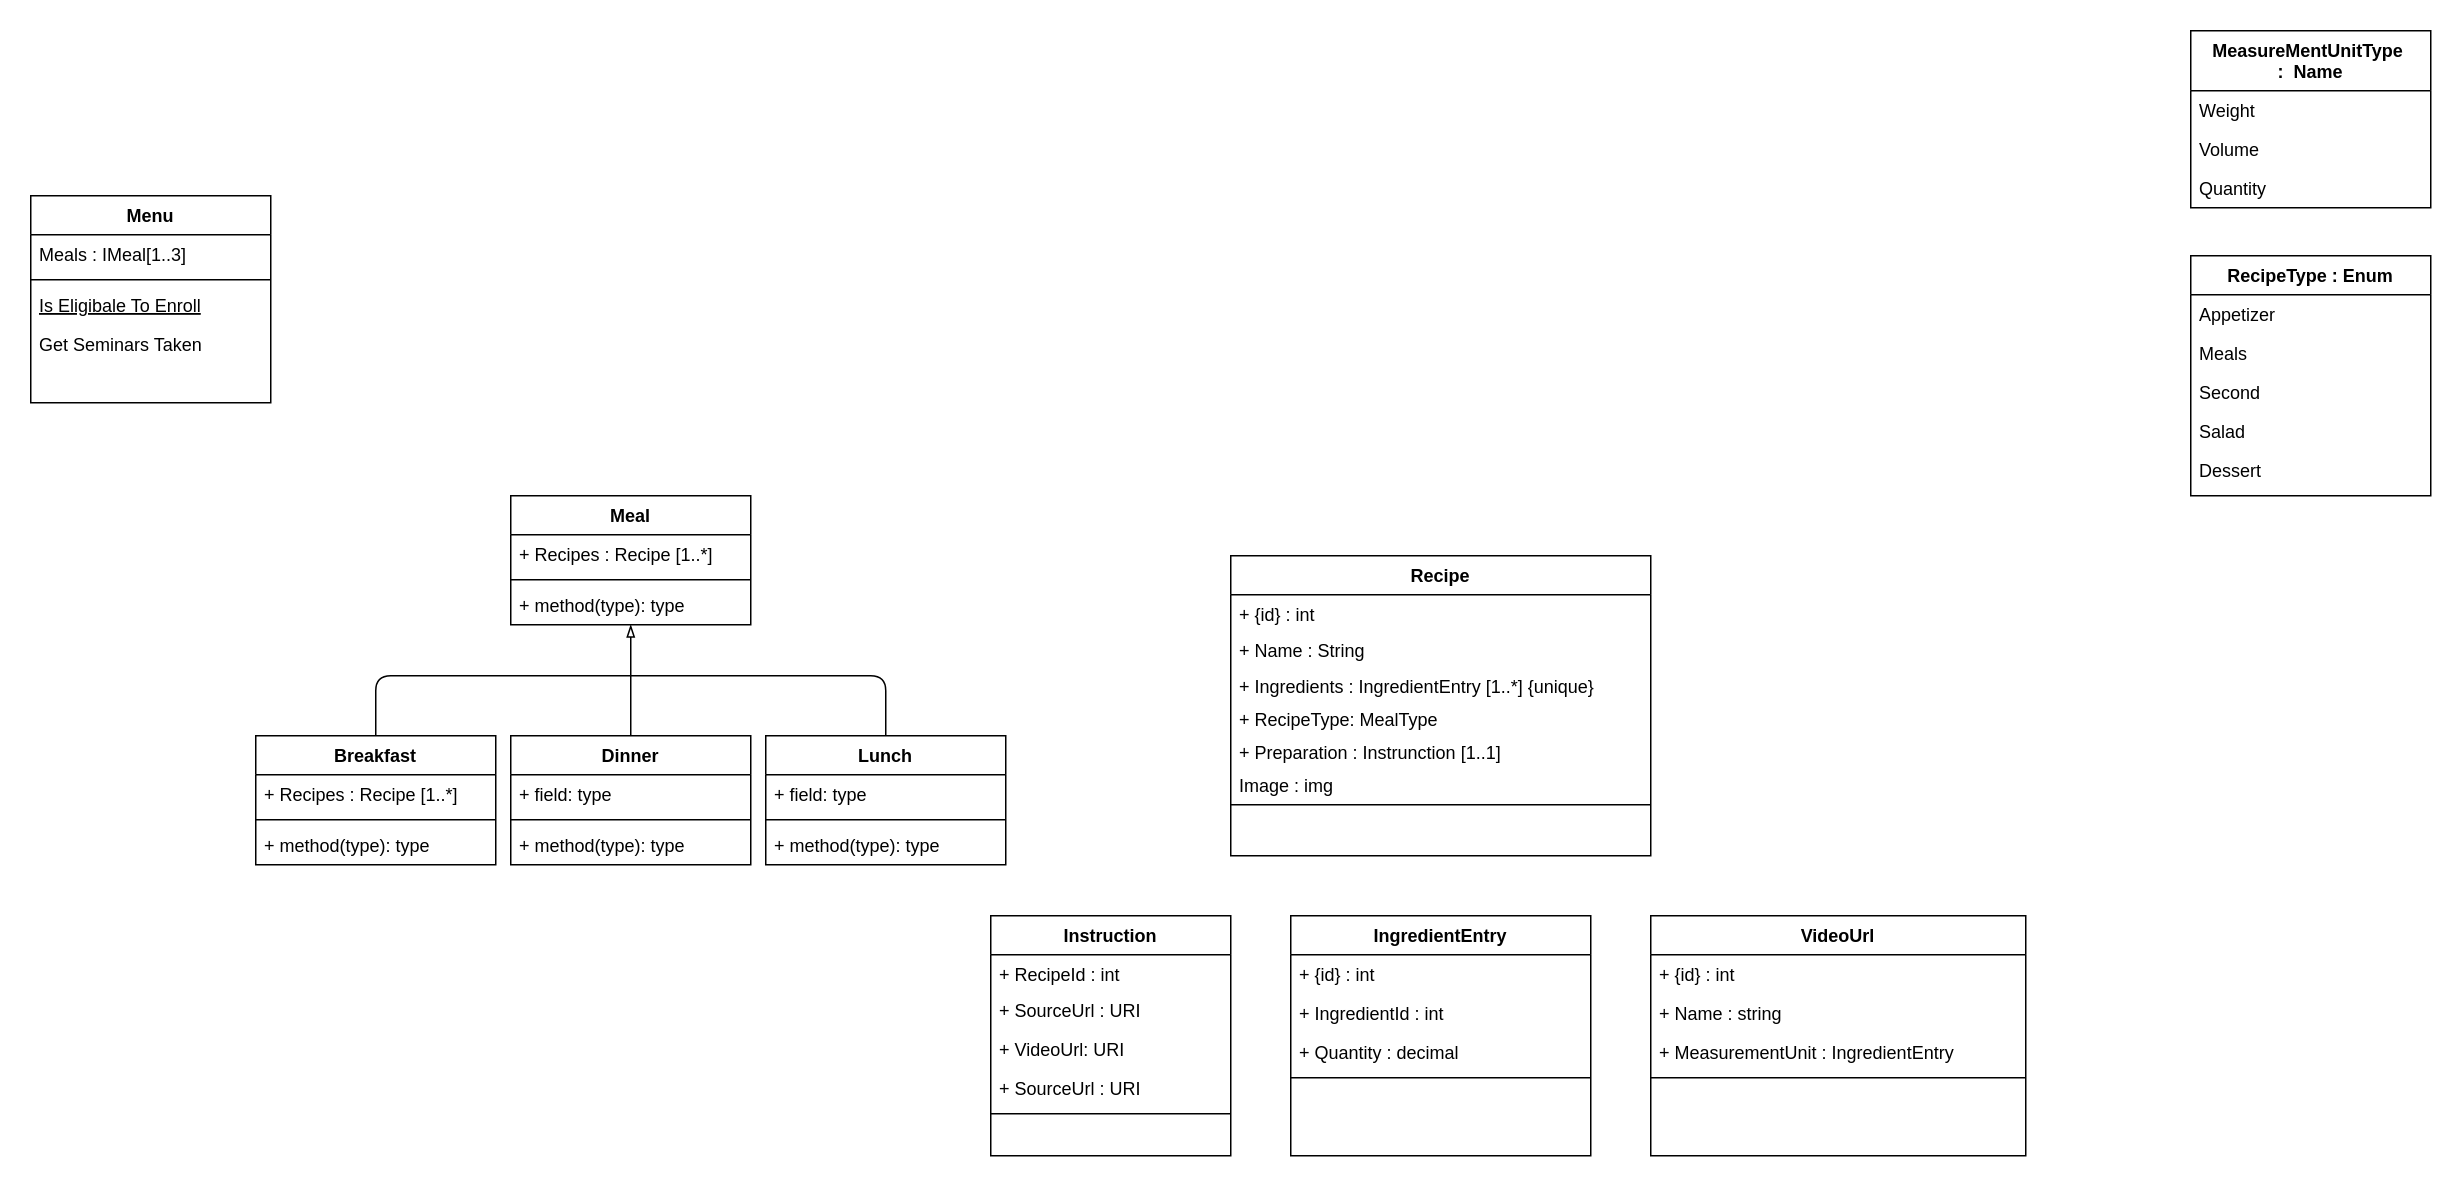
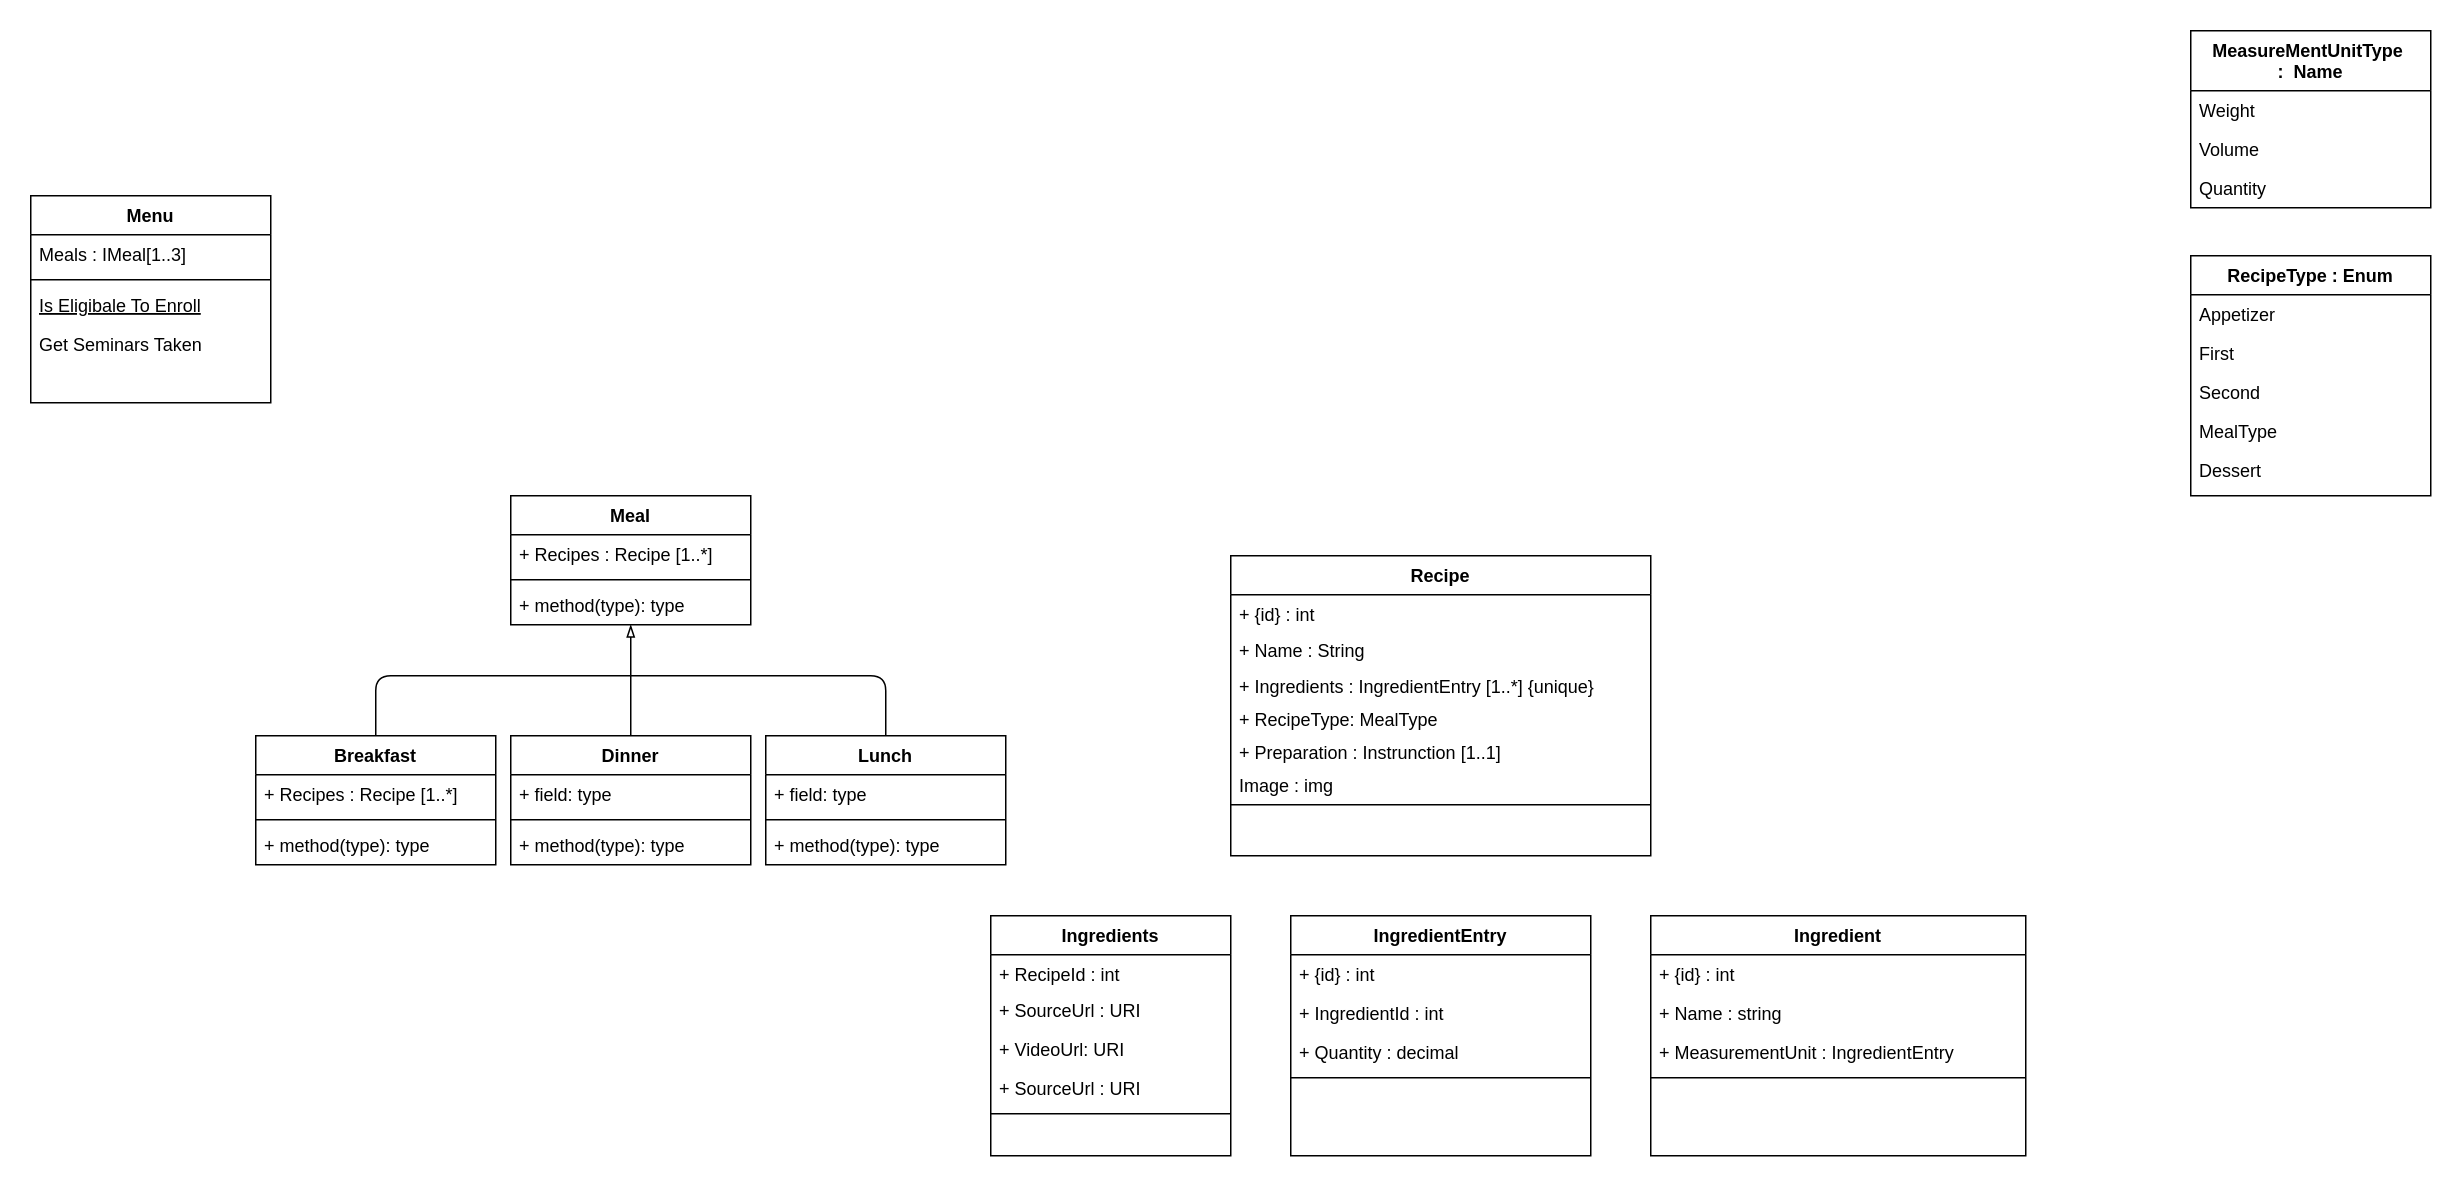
node "Meals": label "Meals" -> "First"
node "Salad": label "Salad" -> "MealType"
node "Instruction": label "Instruction" -> "Ingredients"
node "VideoUrl": label "VideoUrl" -> "Ingredient"
